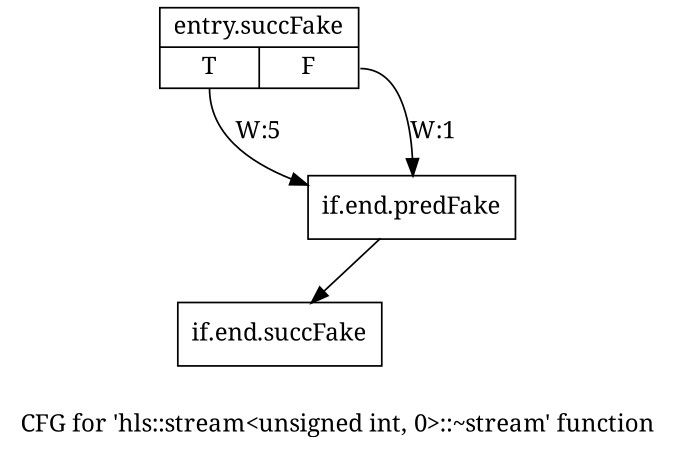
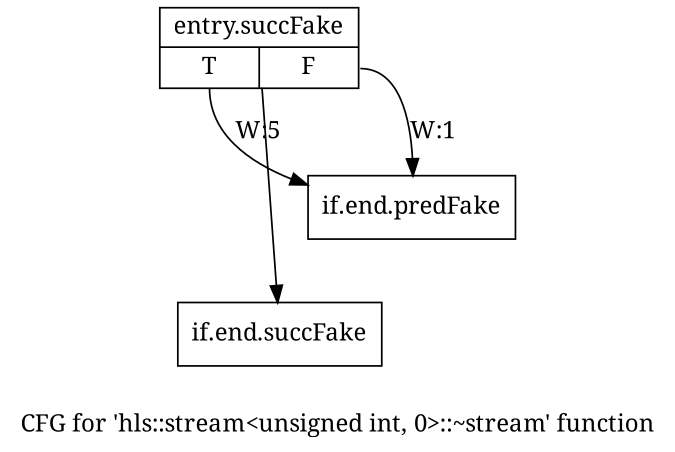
edge "if.end.predFake" -> "if.end.succFake": now "entry.succFake" -> "if.end.succFake"
